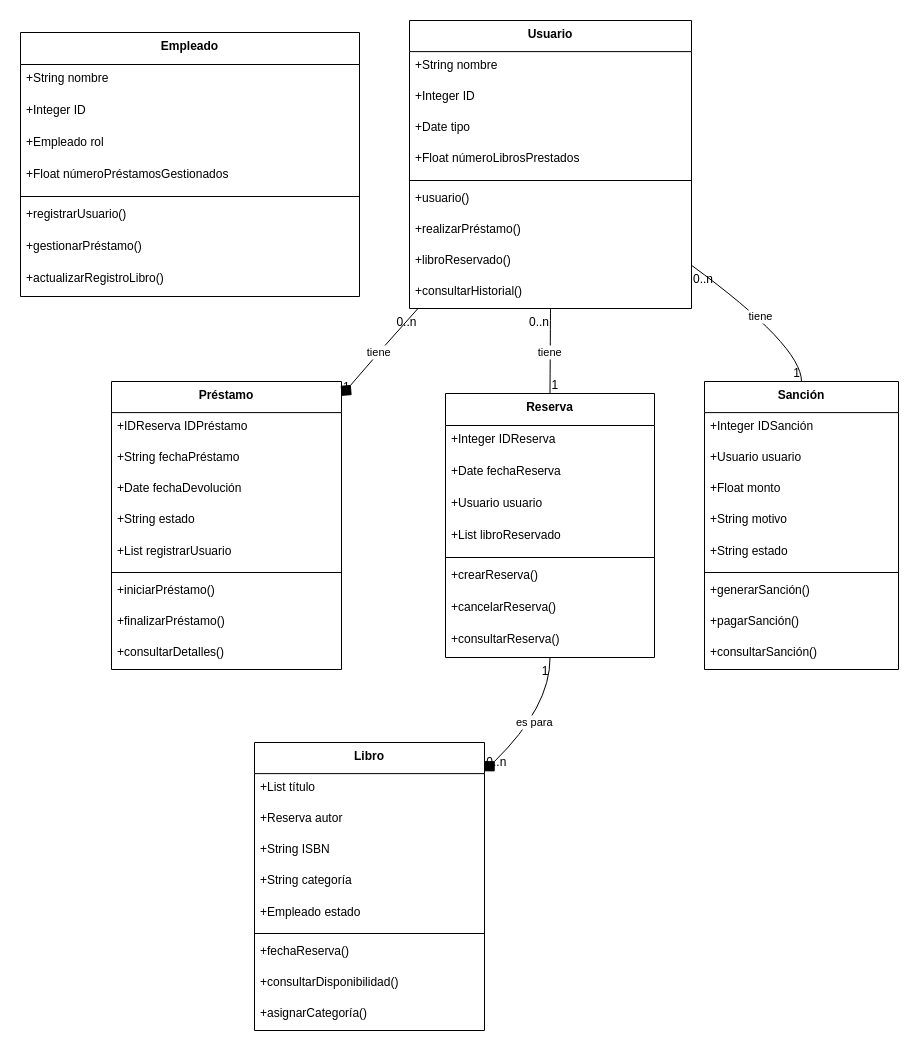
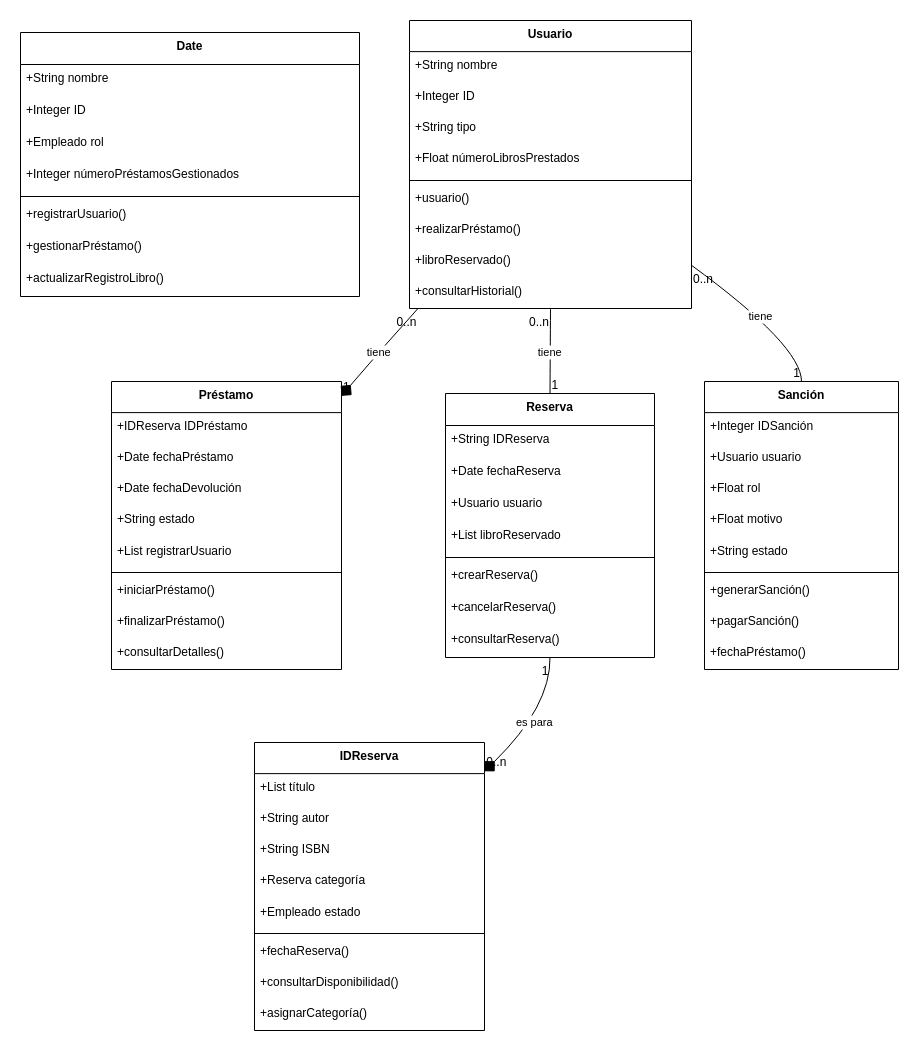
node "Empleado": label "Empleado" -> "Date"
node "+Date tipo": label "+Date tipo" -> "+String tipo"
node "+Float númeroPréstamosGestionados": label "+Float númeroPréstamosGestionados" -> "+Integer númeroPréstamosGestionados"
node "+Integer IDReserva": label "+Integer IDReserva" -> "+String IDReserva"
node "+String fechaPréstamo": label "+String fechaPréstamo" -> "+Date fechaPréstamo"
node "+Float monto": label "+Float monto" -> "+Float rol"
node "+String motivo": label "+String motivo" -> "+Float motivo"
node "+consultarSanción()": label "+consultarSanción()" -> "+fechaPréstamo()"
node "Libro": label "Libro" -> "IDReserva"
node "+Reserva autor": label "+Reserva autor" -> "+String autor"
node "+String categoría": label "+String categoría" -> "+Reserva categoría"
